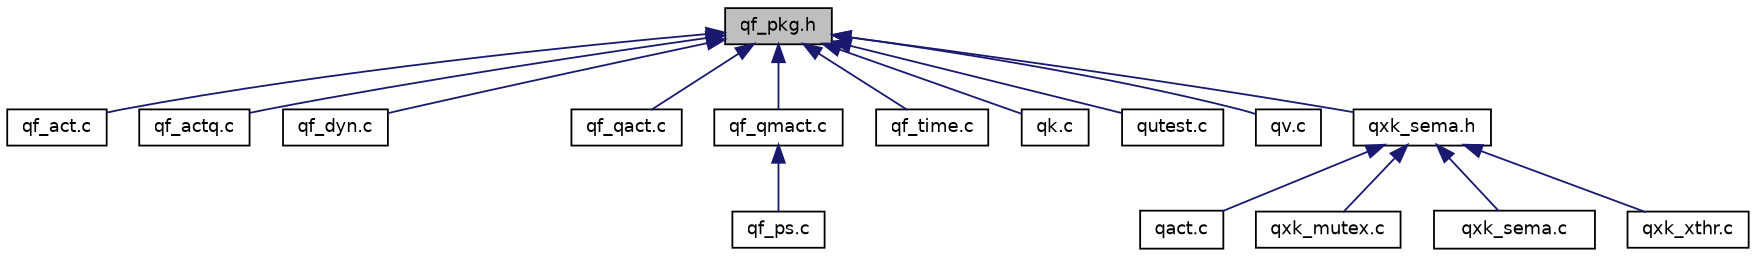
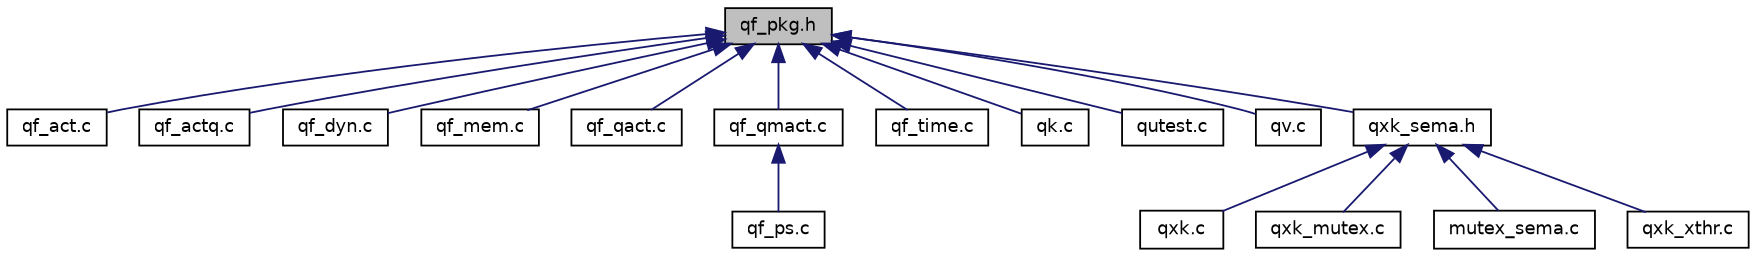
node "qf_mem.c": added
node "qact.c": label "qact.c" -> "qxk.c"
node "qxk_sema.c": label "qxk_sema.c" -> "mutex_sema.c"
